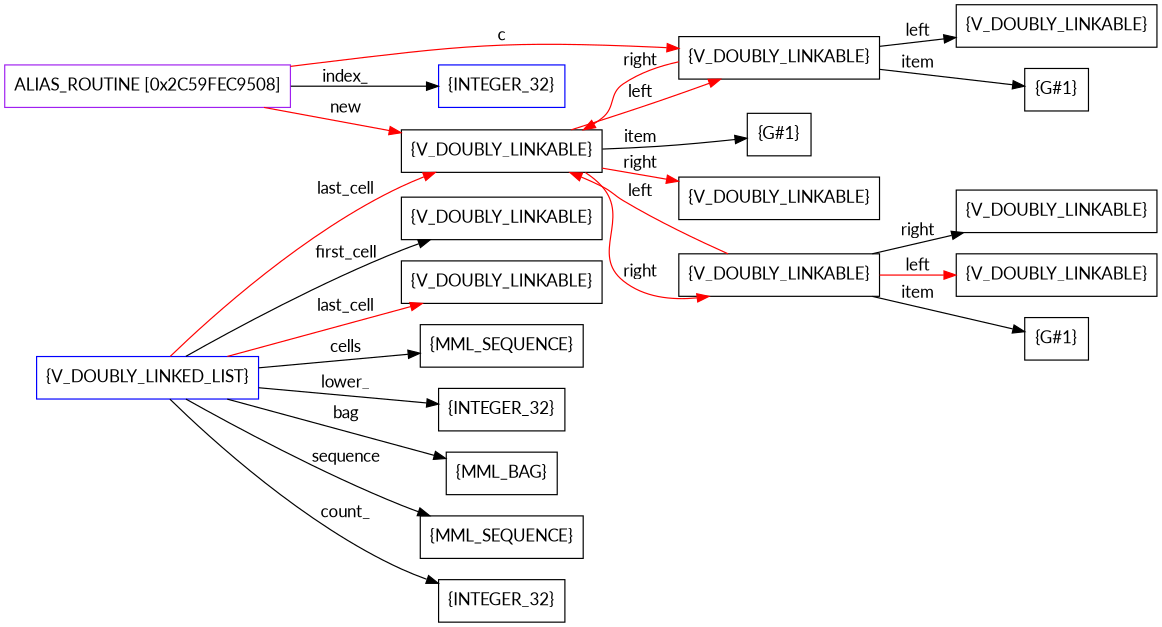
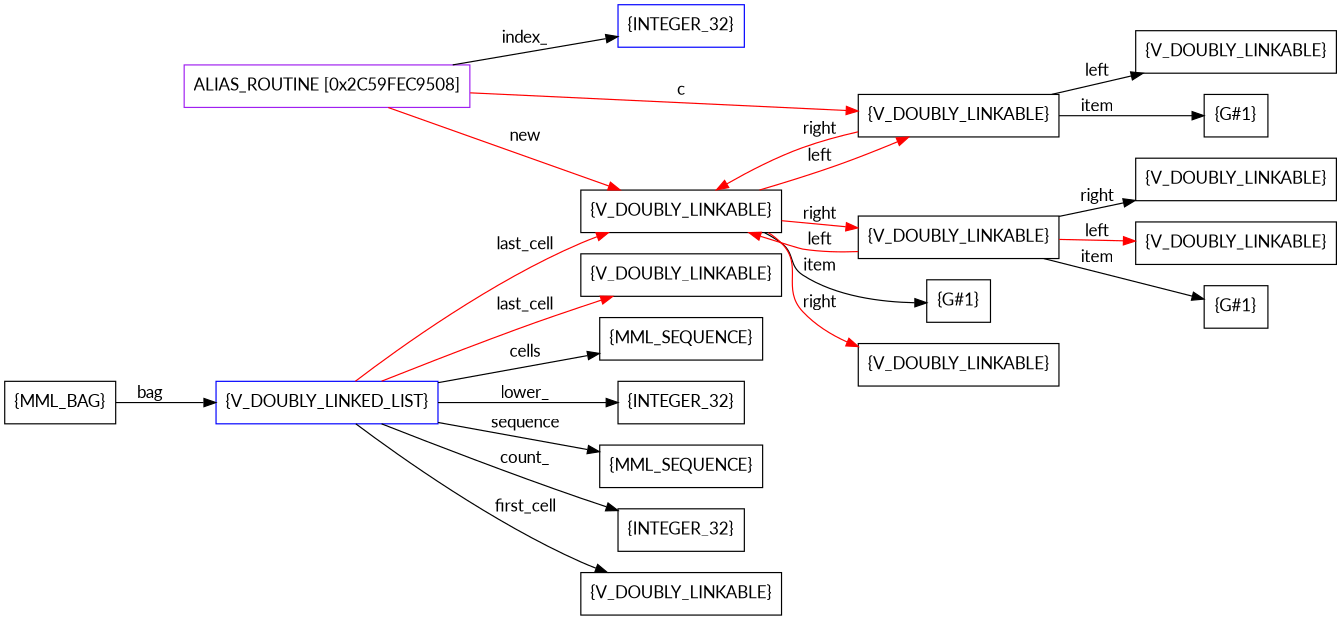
edge "{V_DOUBLY_LINKED_LIST}" -> "{MML_BAG}": reversed
